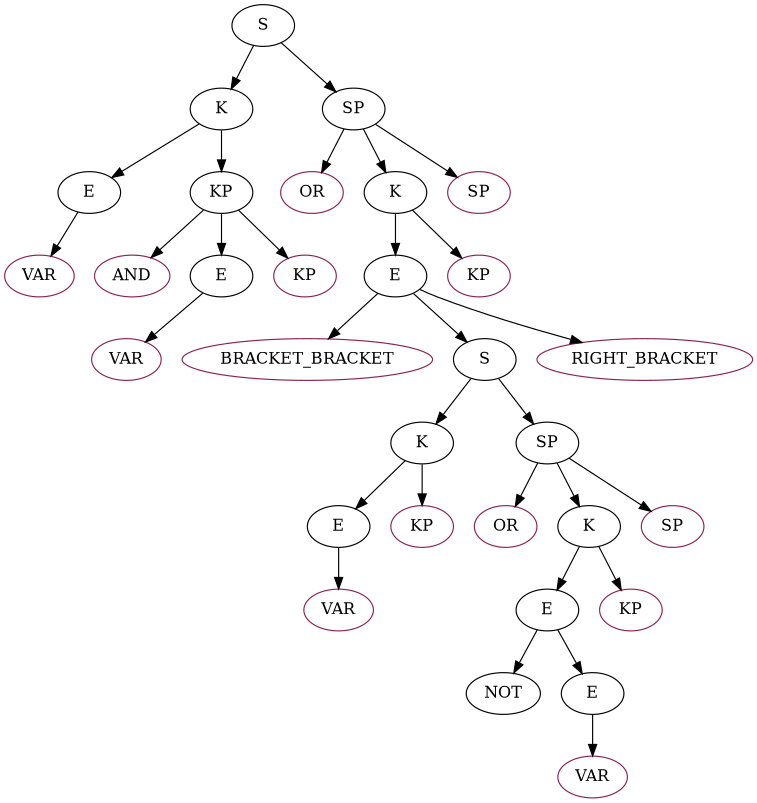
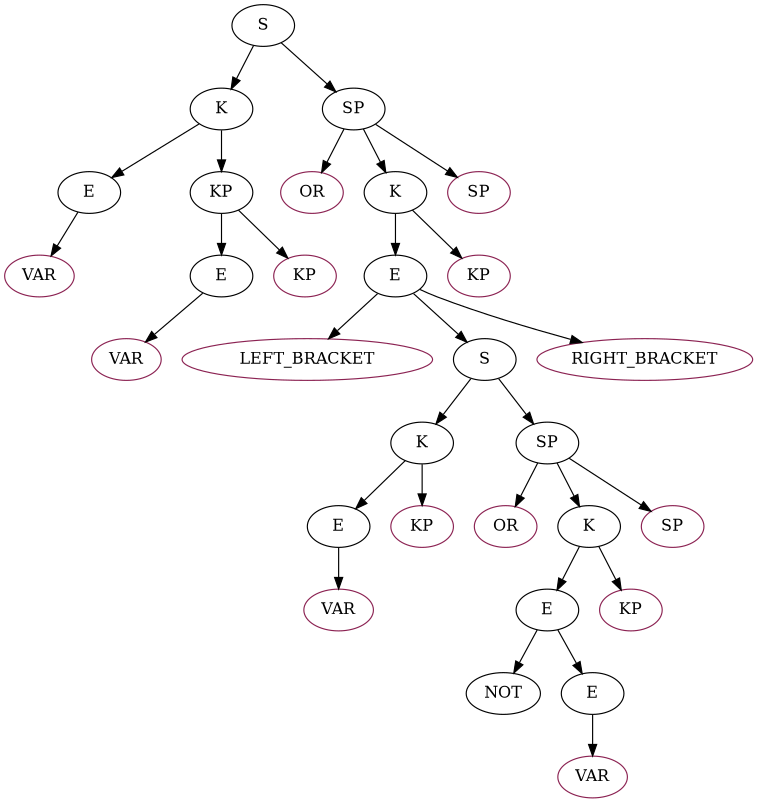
node "AND": removed
node "BRACKET_BRACKET": label "BRACKET_BRACKET" -> "LEFT_BRACKET"
